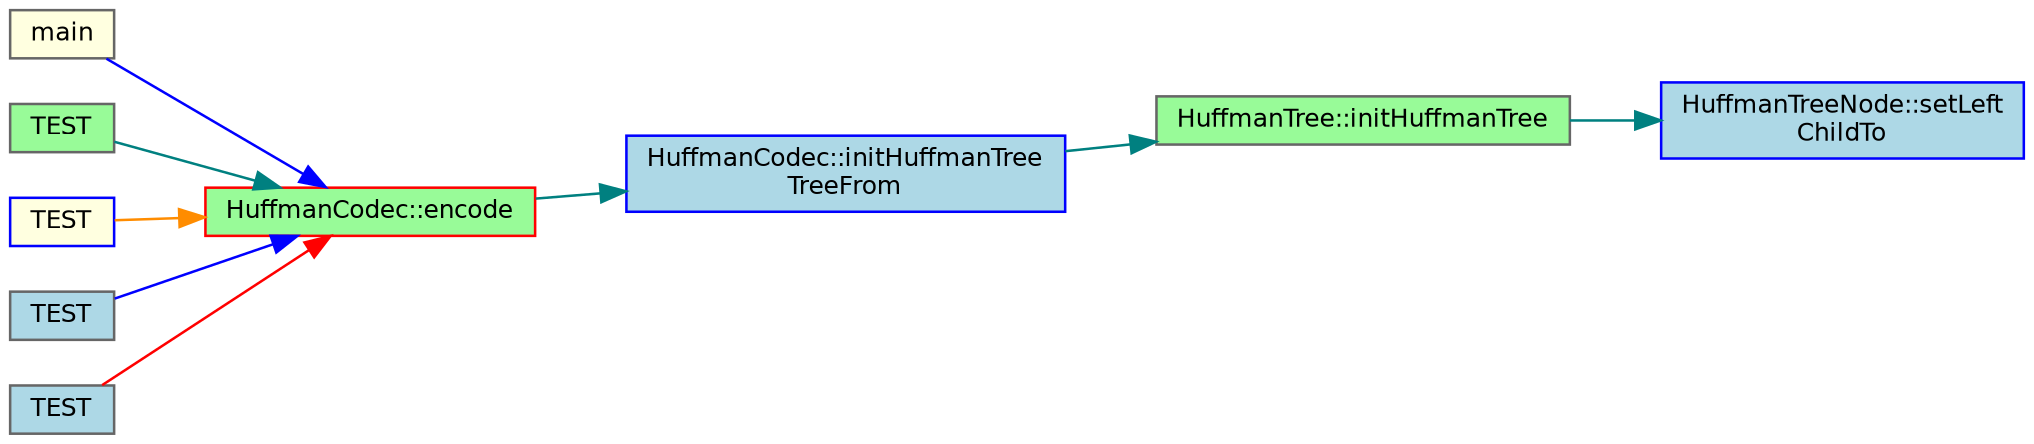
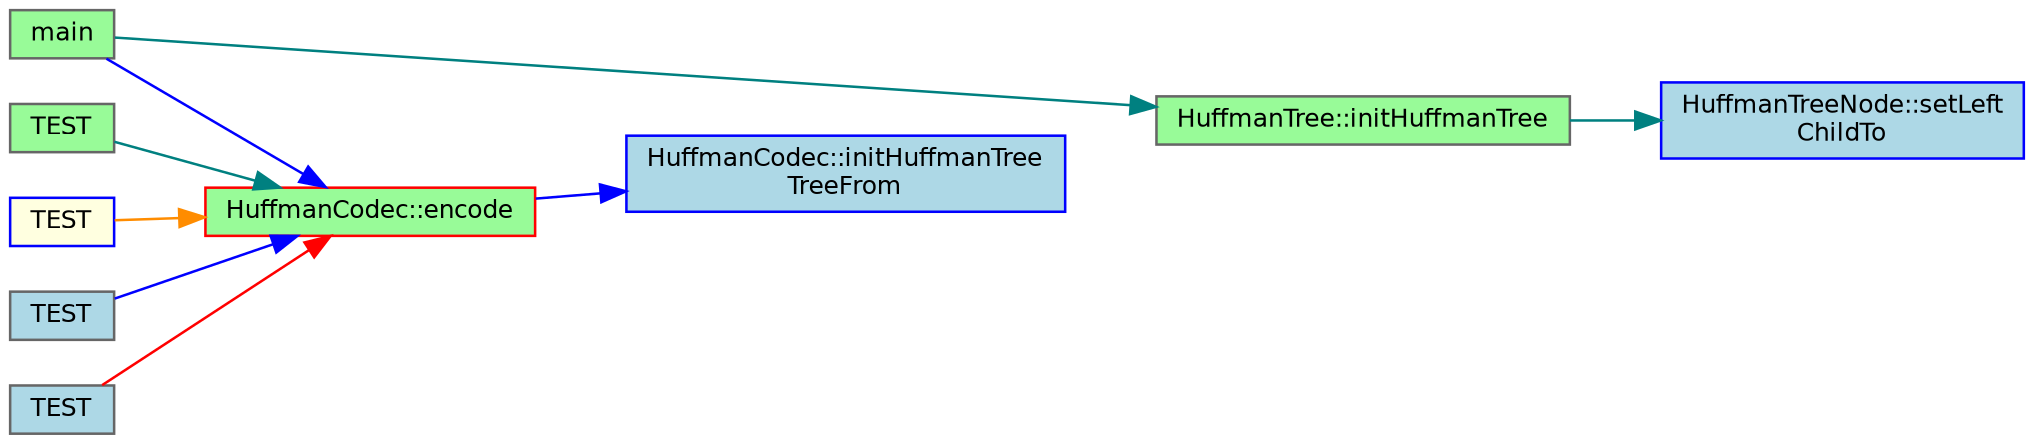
node "main": fillcolor lightyellow -> palegreen
edge "HuffmanCodec::initHuffmanTree TreeFrom" -> "HuffmanTree::initHuffmanTree": now "main" -> "HuffmanTree::initHuffmanTree"
edge "HuffmanCodec::encode" -> "HuffmanCodec::initHuffmanTree TreeFrom": color teal -> blue
